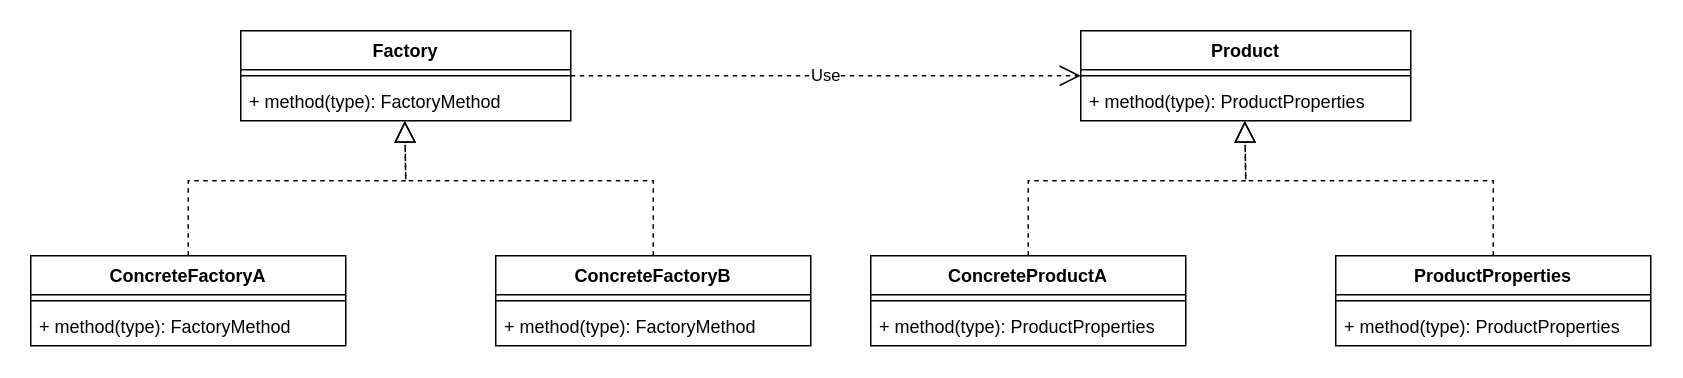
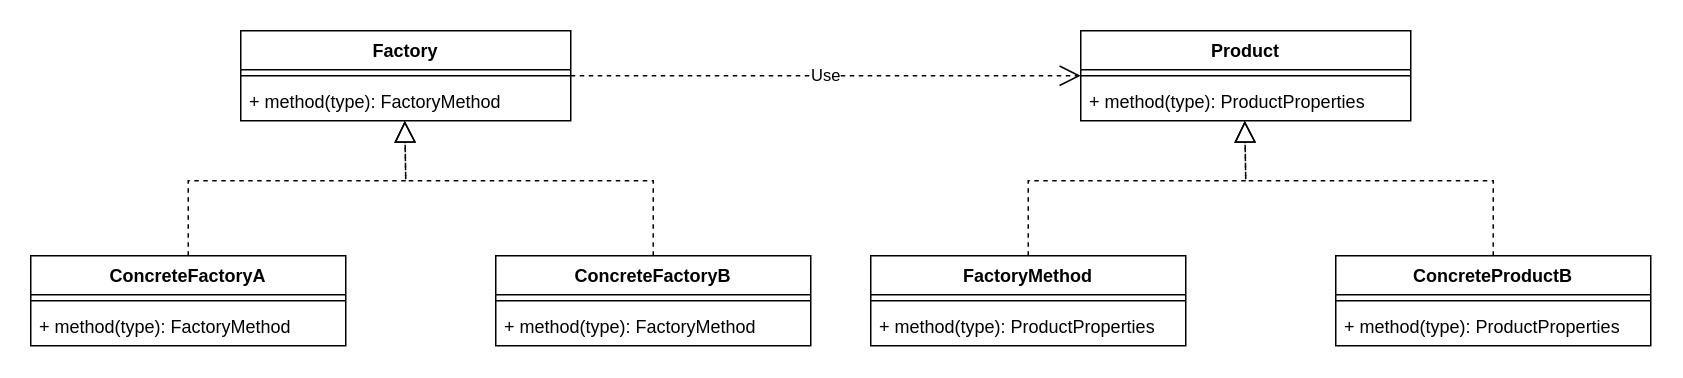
node "ConcreteProductA": label "ConcreteProductA" -> "FactoryMethod"
node "ProductProperties": label "ProductProperties" -> "ConcreteProductB"
